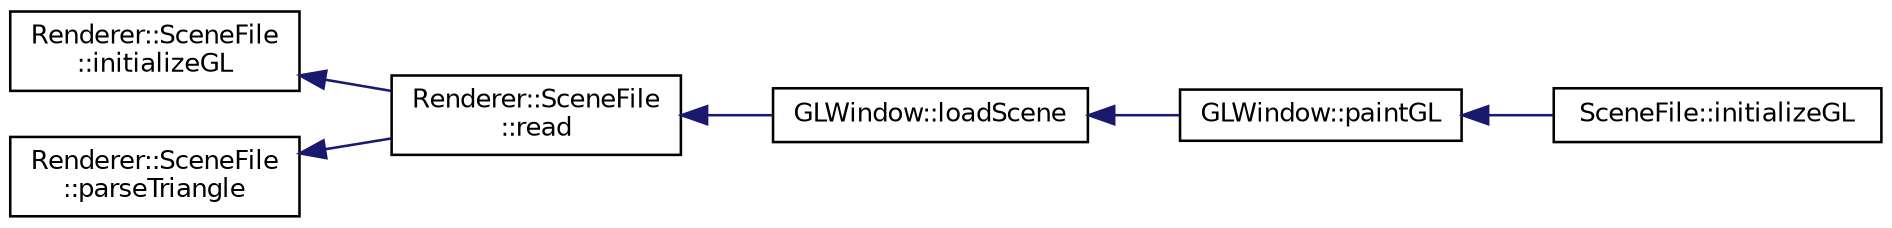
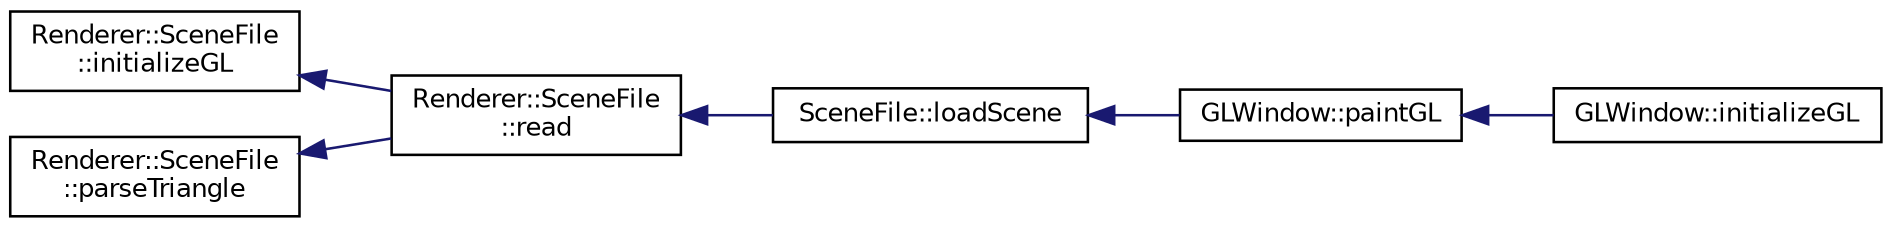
node "GLWindow::loadScene": label "GLWindow::loadScene" -> "SceneFile::loadScene"
node "SceneFile::initializeGL": label "SceneFile::initializeGL" -> "GLWindow::initializeGL"
